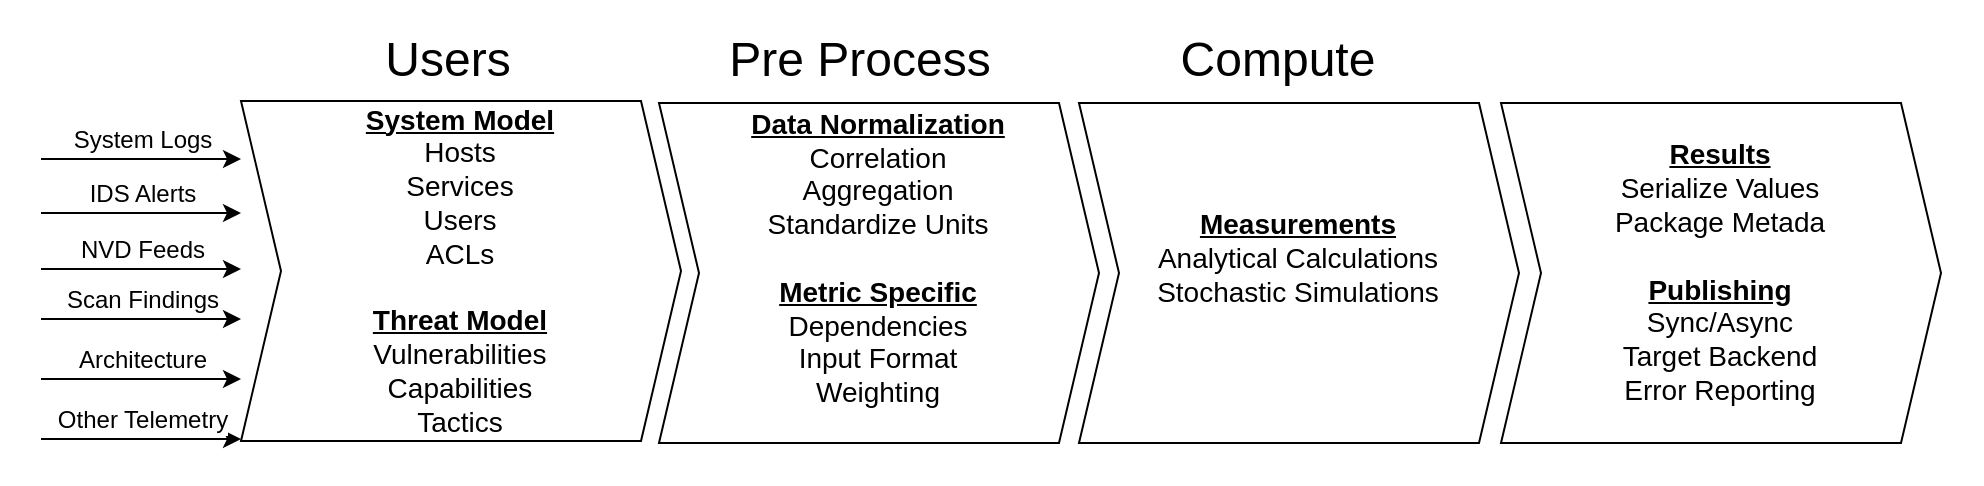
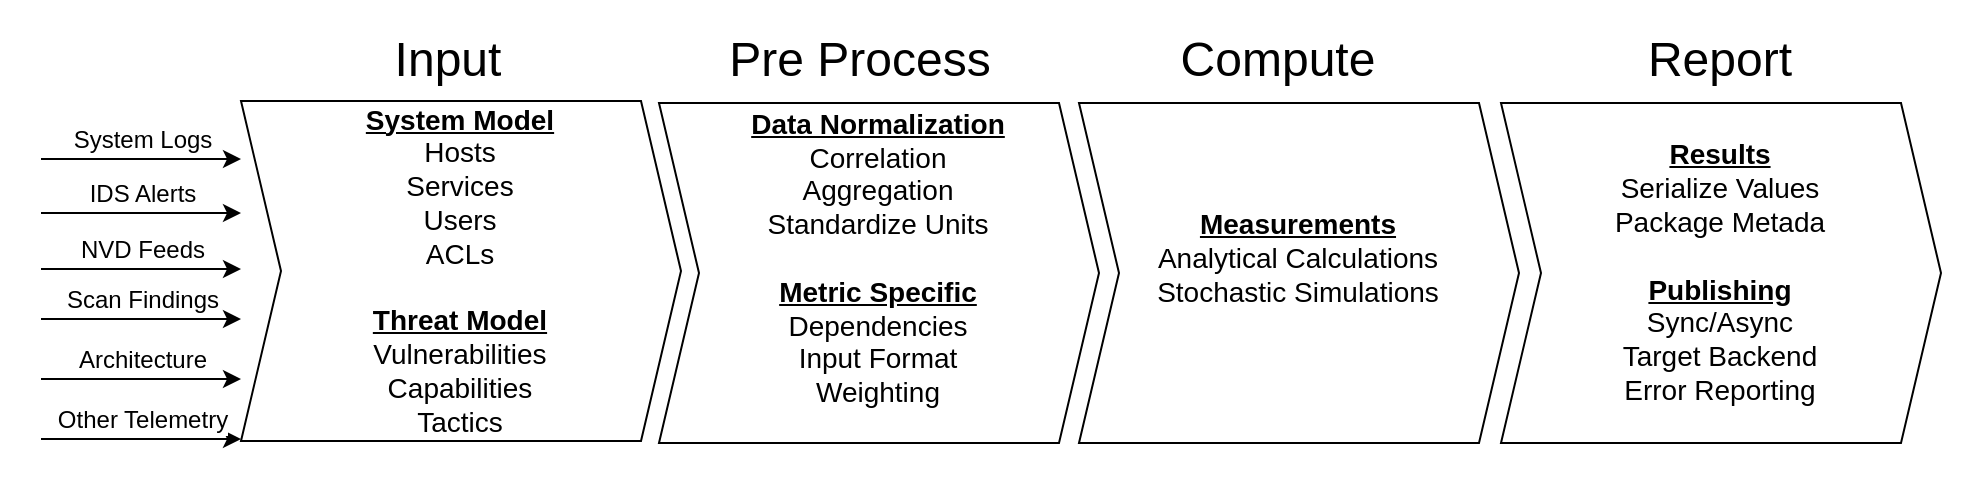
node "Users": label "Users" -> "Input"
node "Report": added
